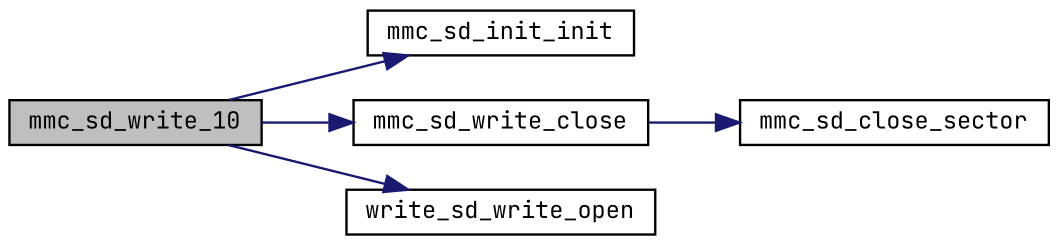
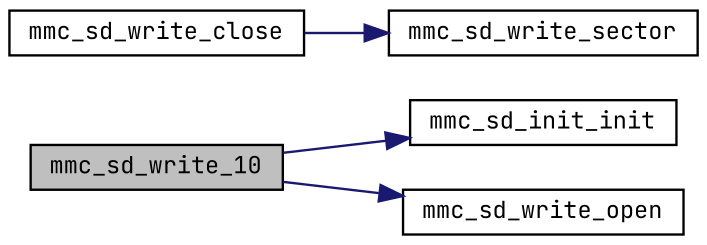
edge "mmc_sd_write_10" -> "mmc_sd_write_close": removed
node "mmc_sd_close_sector": label "mmc_sd_close_sector" -> "mmc_sd_write_sector"
node "write_sd_write_open": label "write_sd_write_open" -> "mmc_sd_write_open"
